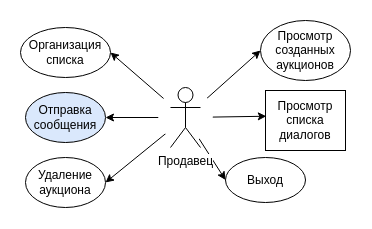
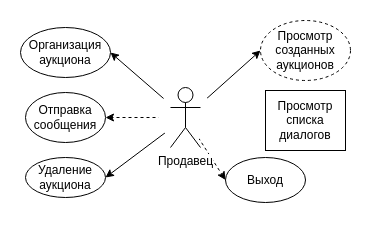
node "Просмотр созданных аукционов": style solid -> dashed
node "Организация списка": label "Организация списка" -> "Организация аукциона"
edge "Продавец" -> "Просмотр списка диалогов": removed
node "Отправка сообщения": fillcolor #dae8fc -> #ffffff
edge "Продавец" -> "Отправка сообщения": style solid -> dashed
edge "Продавец" -> "Выход": style solid -> dashed
node "Удаление аукциона": size 80x50 -> 80x40
